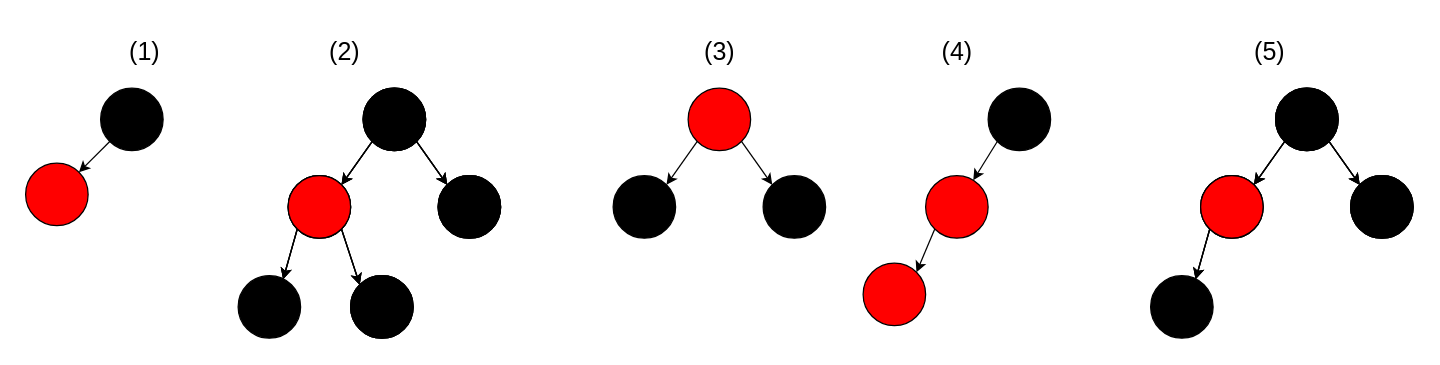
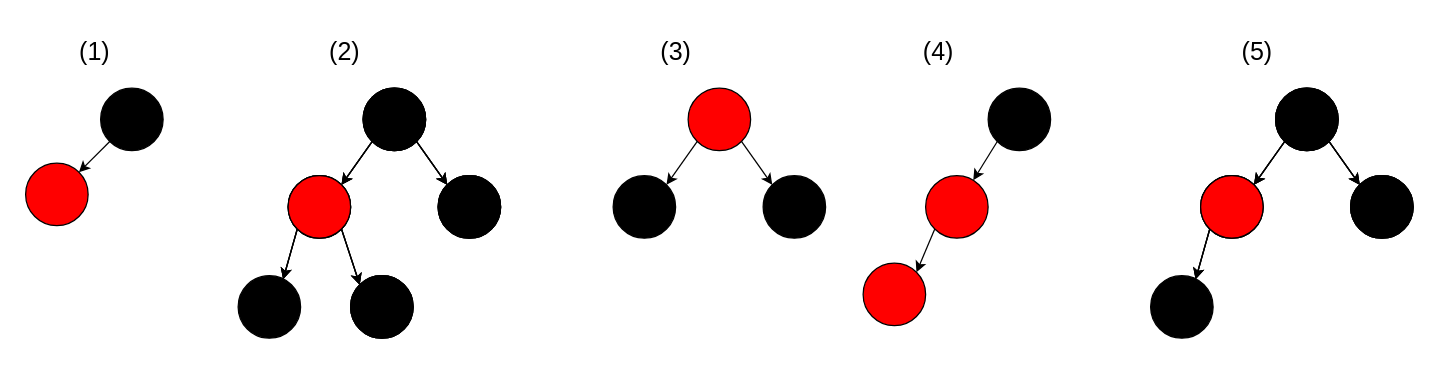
node "(1)": moved (144, 51) -> (94, 51)
node "(3)": moved (719, 51) -> (676, 51)
node "(4)": moved (957, 51) -> (938, 51)
node "(5)": moved (1269, 51) -> (1257, 51)
